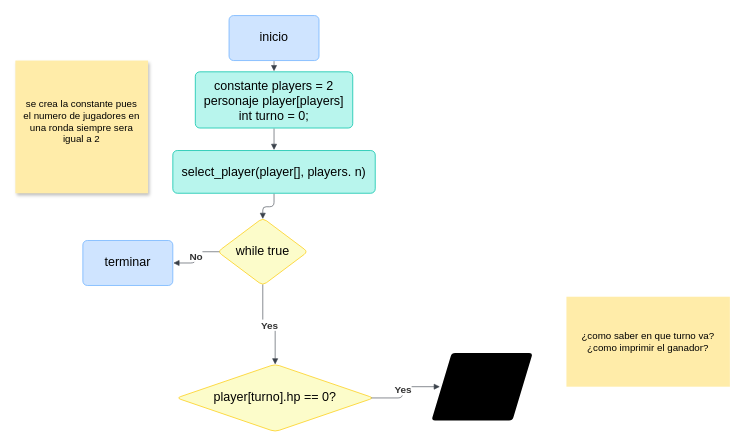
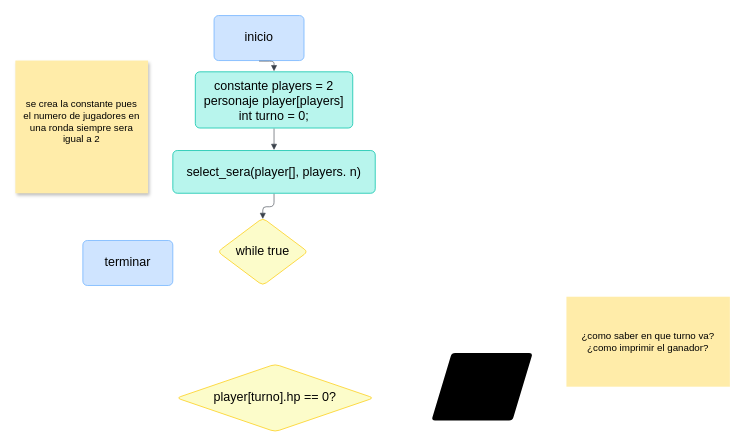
node "inicio": moved (274, 38) -> (259, 38)
node "select_player(player[], players. n)": label "select_player(player[], players. n)" -> "select_sera(player[], players. n)"
edge "while true" -> "terminar": removed, label "No"
node "terminar": style dashed -> solid
edge "while true" -> "player[turno].hp == 0?": removed, label "Yes"
edge "player[turno].hp == 0?" -> "GAMEOVER": removed, label "Yes"
